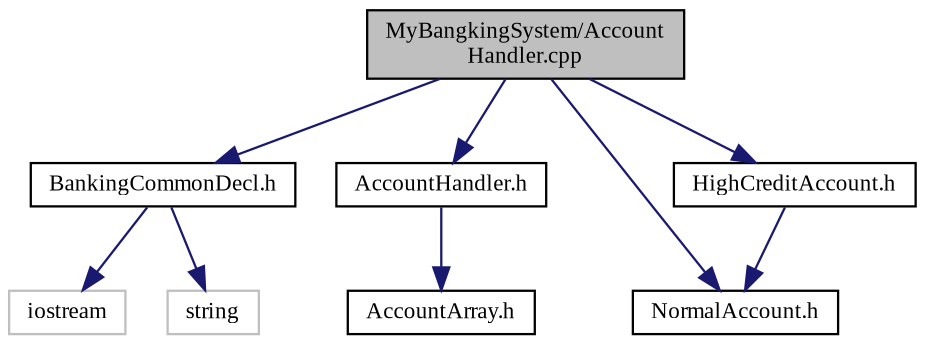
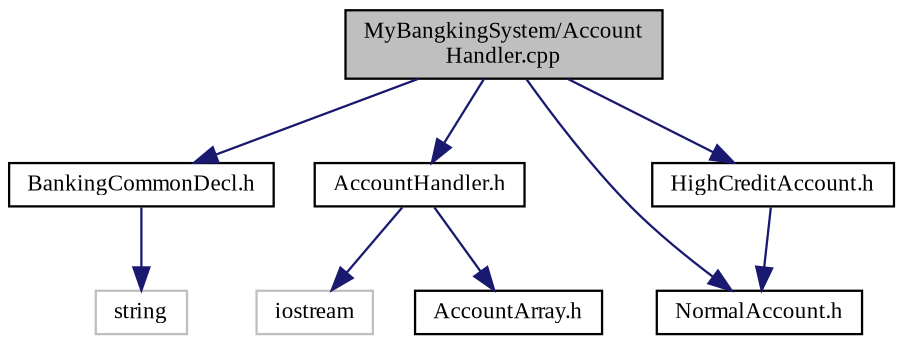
edge "BankingCommonDecl.h" -> "iostream": now "AccountHandler.h" -> "iostream"
